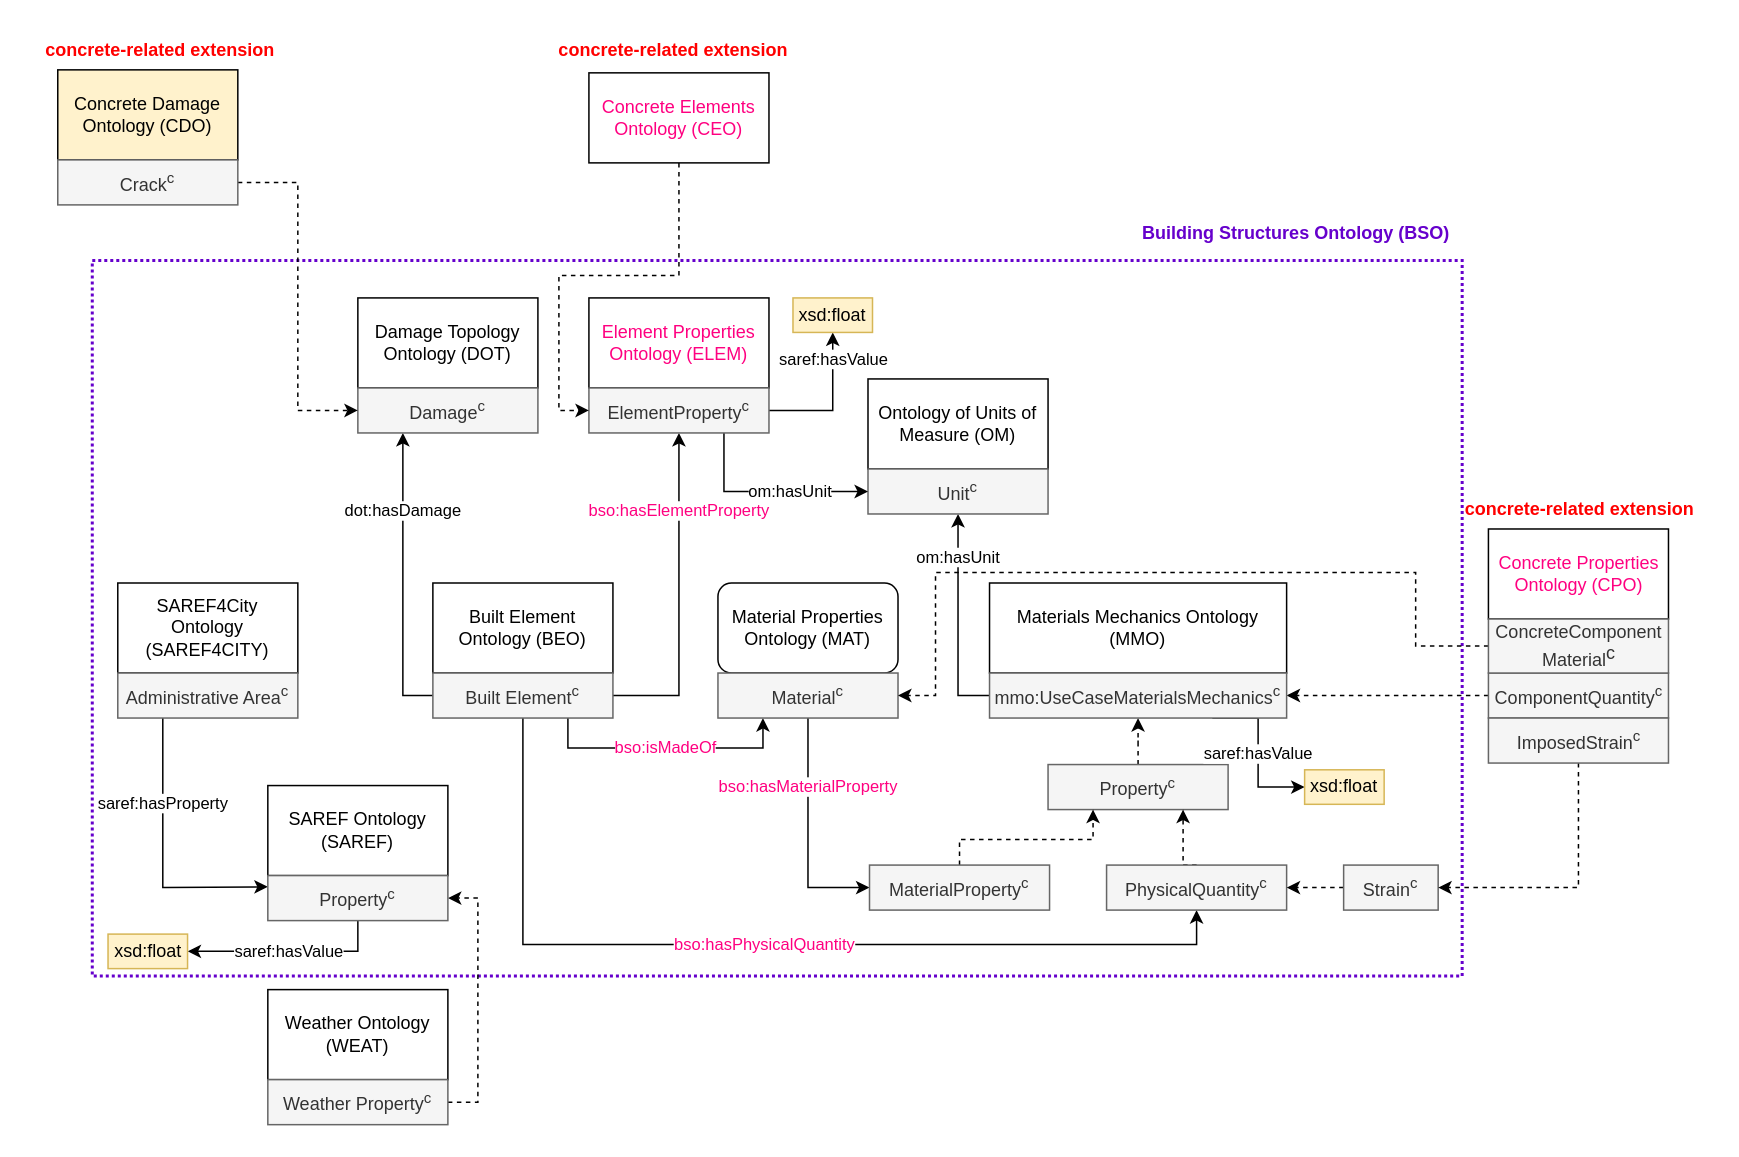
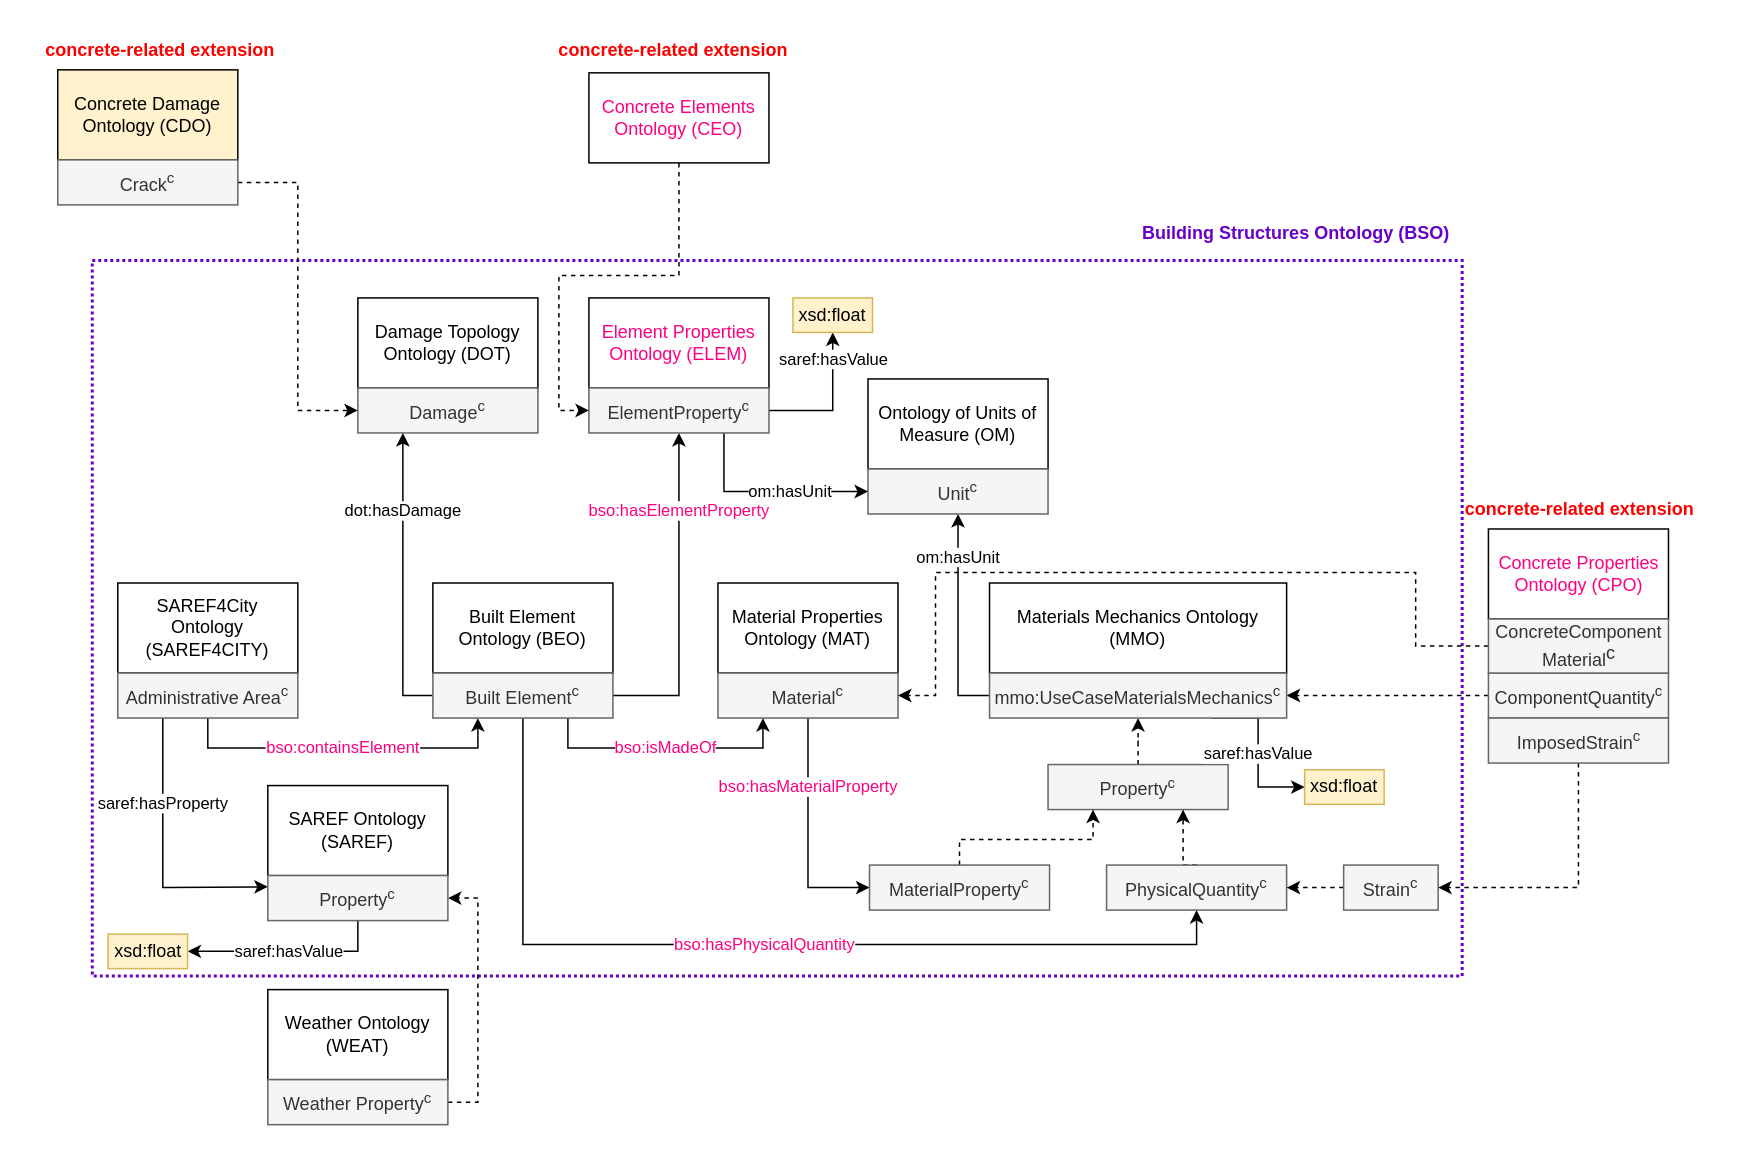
node "Material Properties Ontology (MAT)": shape rounded rectangle -> rectangle
edge "Administrative Areac" -> "Built Elementc": added, label "bso:containsElement"
